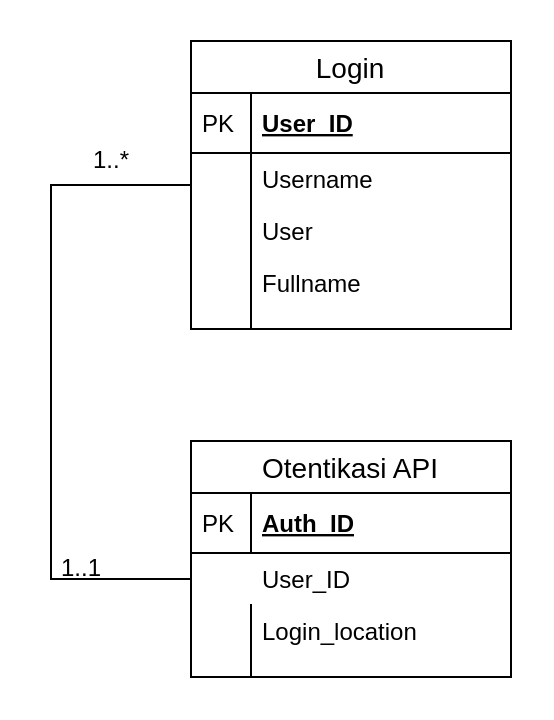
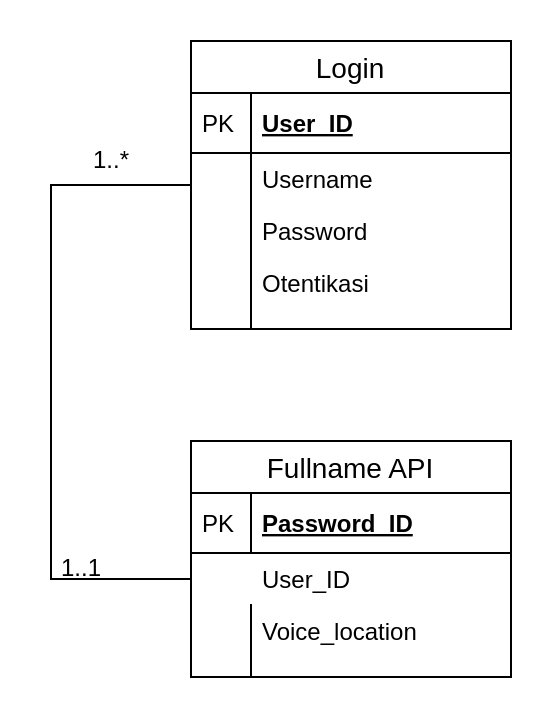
node "User": label "User" -> "Password"
node "Fullname": label "Fullname" -> "Otentikasi"
node "Otentikasi API": label "Otentikasi API" -> "Fullname API"
node "Auth_ID": label "Auth_ID" -> "Password_ID"
node "Login_location": label "Login_location" -> "Voice_location"
